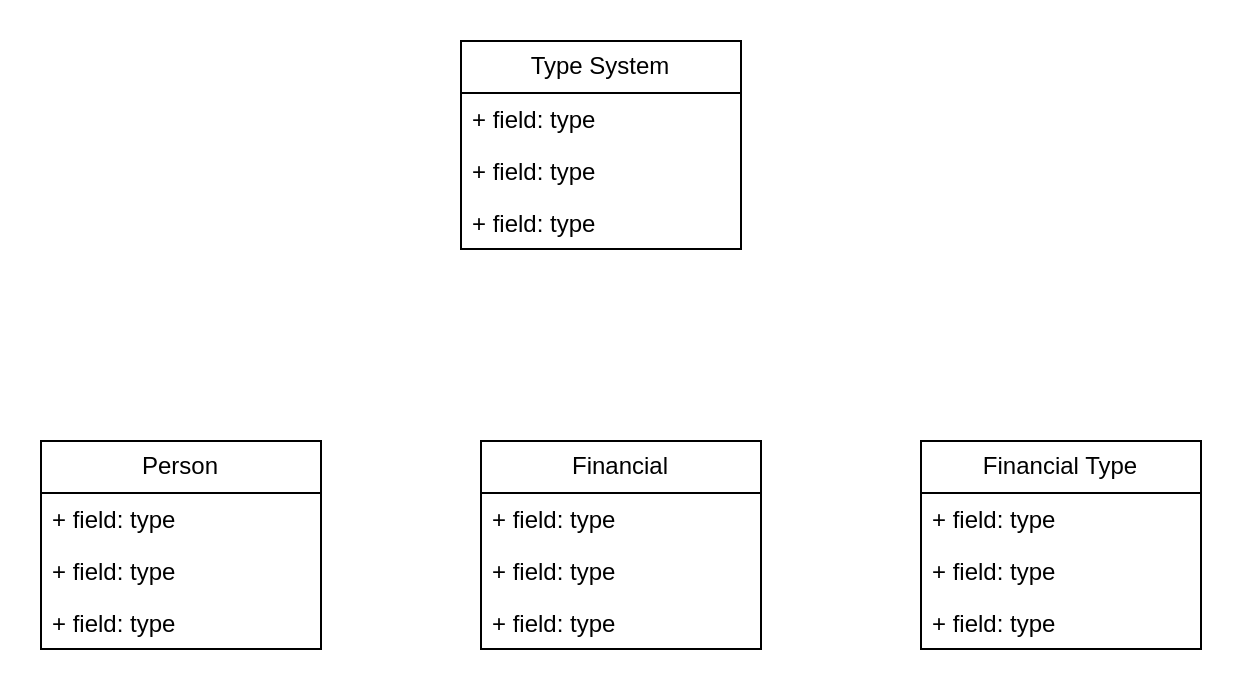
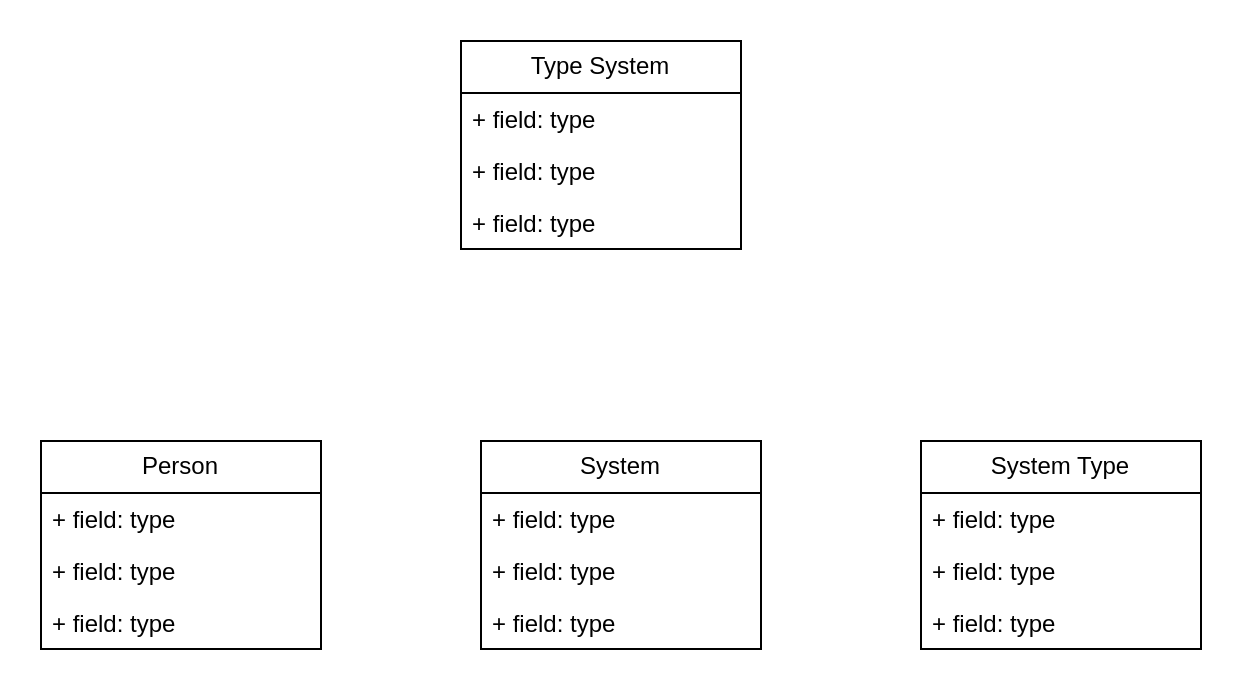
node "Financial": label "Financial" -> "System"
node "Financial Type": label "Financial Type" -> "System Type"
